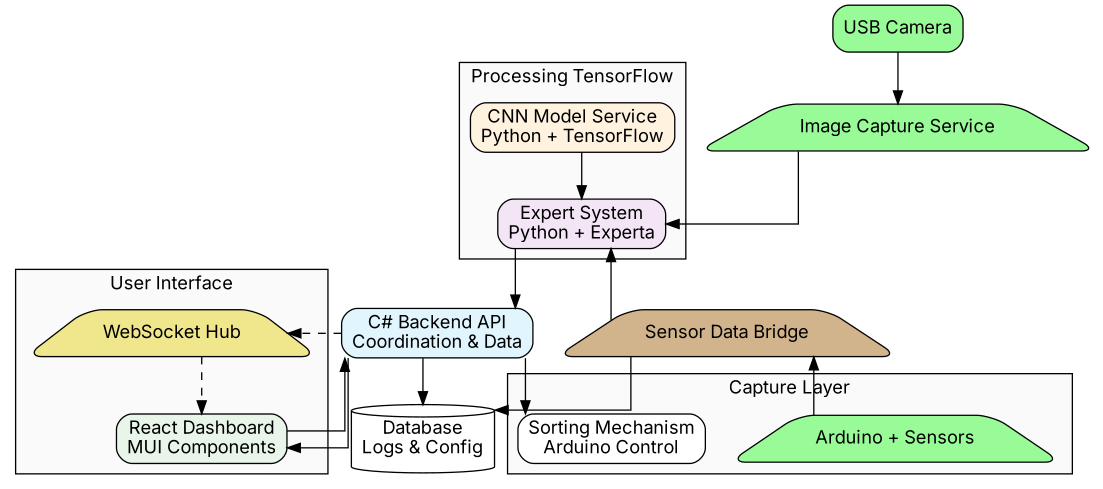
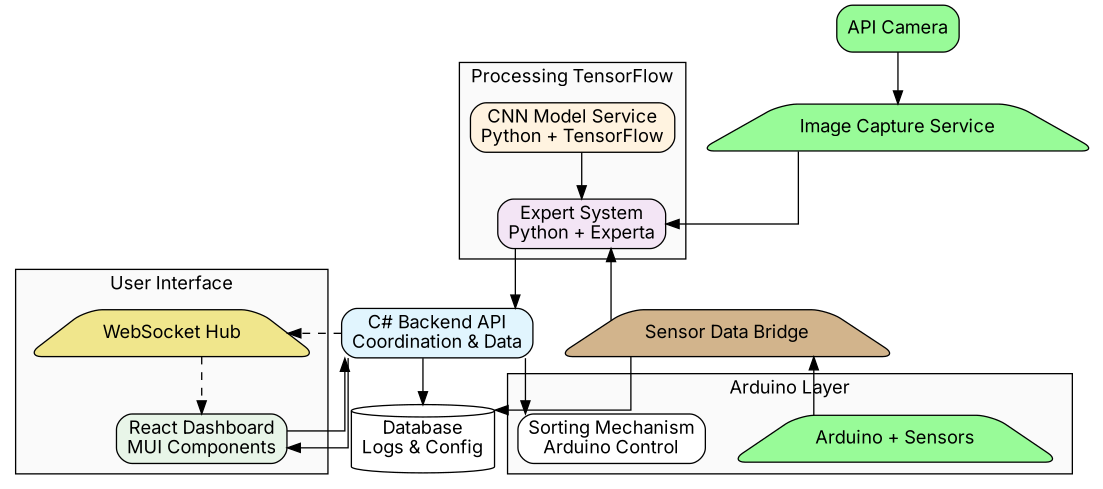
node "USB Camera": label "USB Camera" -> "API Camera"
cluster "Capture Layer": label "Capture Layer" -> "Arduino Layer"
